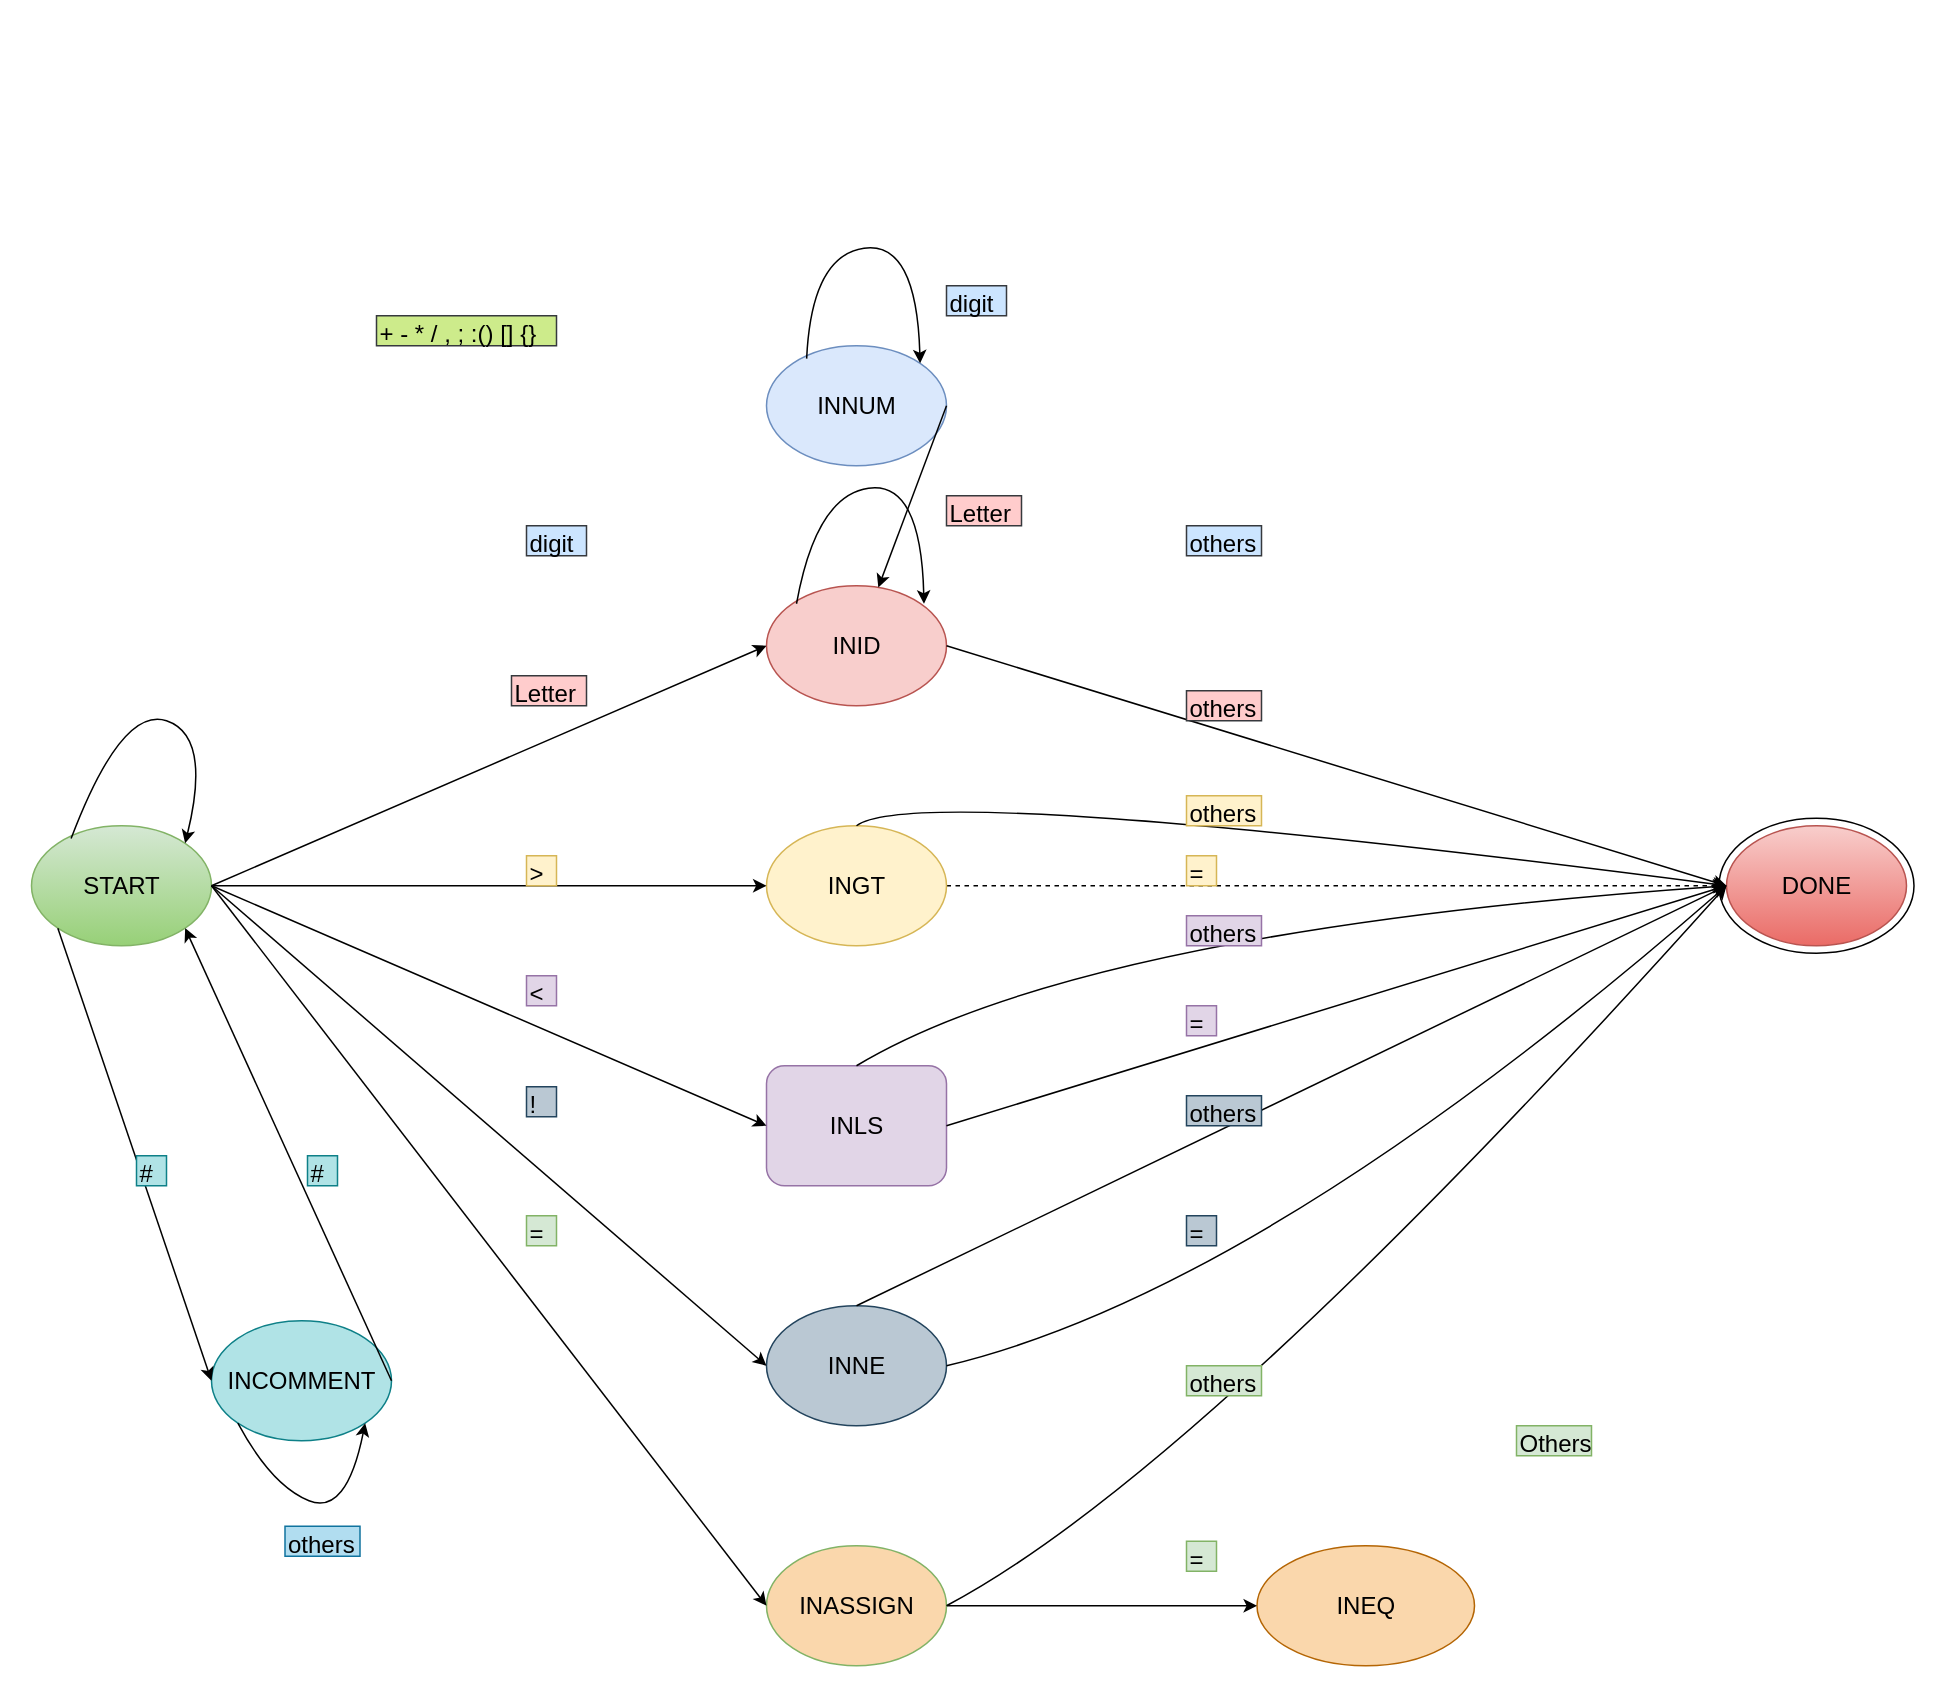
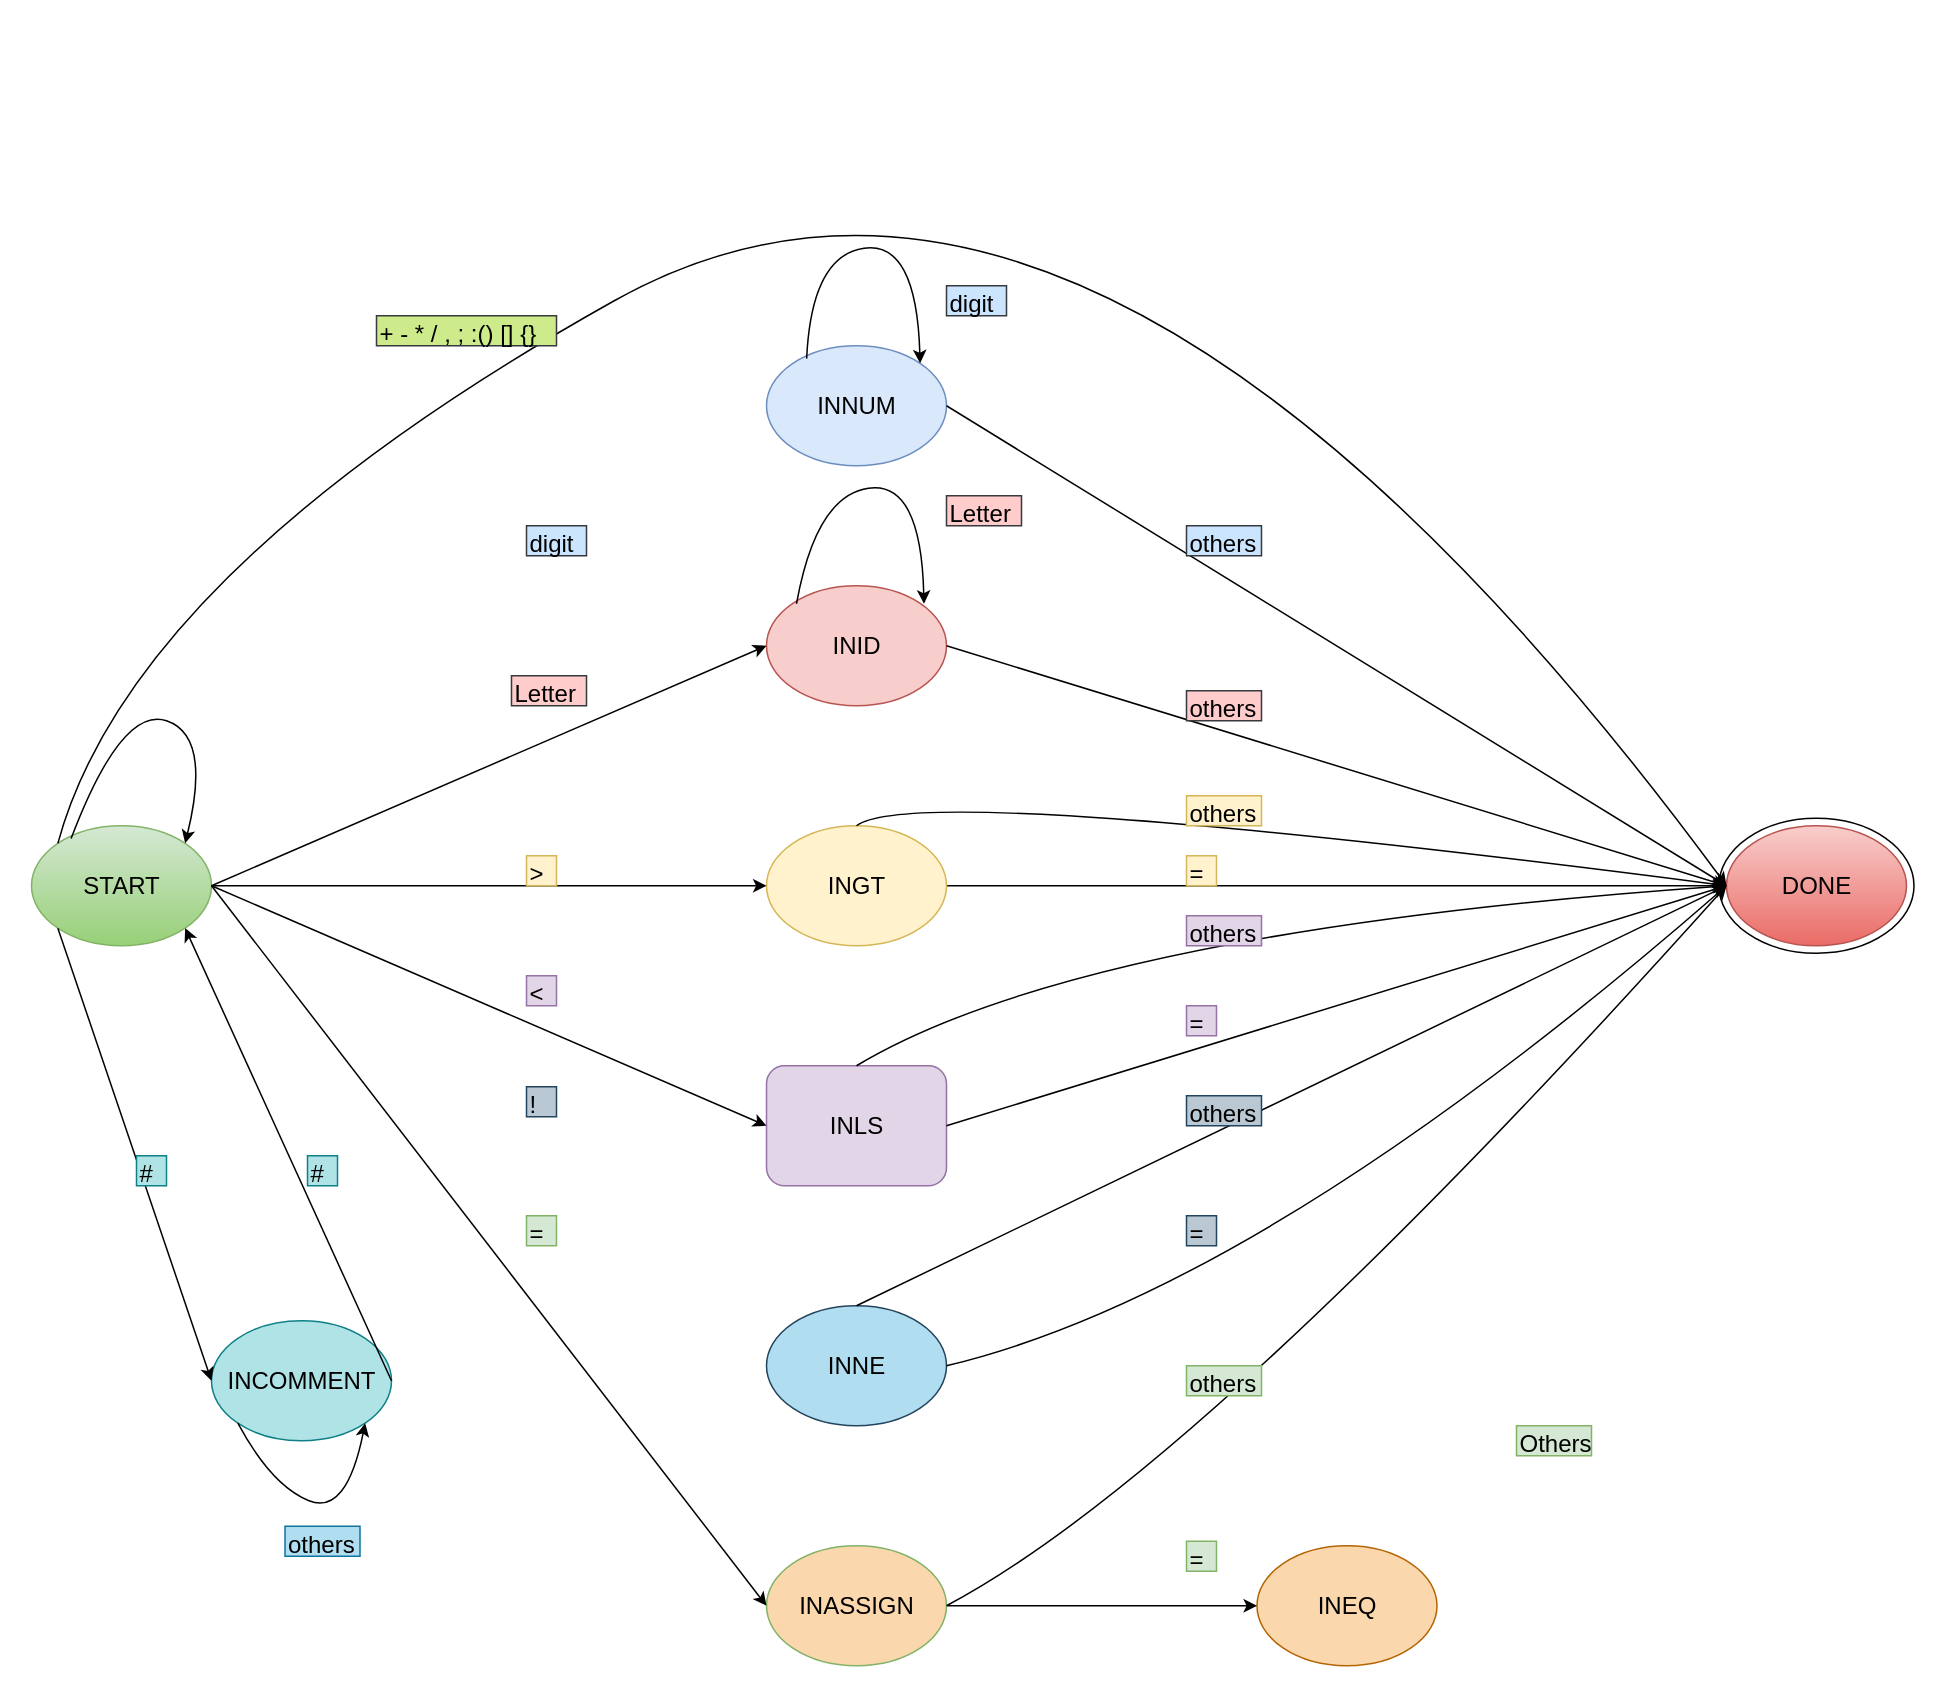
edge "START" -> "DONE": added
edge "INNUM" -> "INID": now "INNUM" -> "DONE"
edge "INGT" -> "DONE": style dashed -> solid
edge "START" -> "INNE": removed
node "INNE": fillcolor #bac8d3 -> #b1ddf0
node "INEQ": size 218x120 -> 180x120
